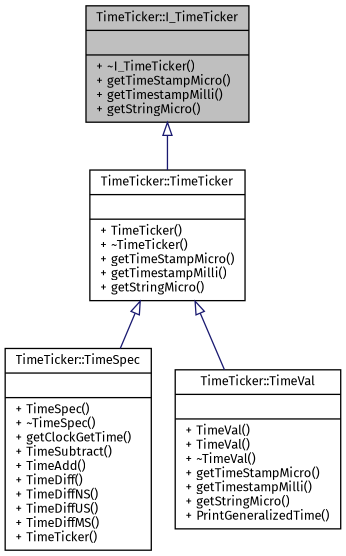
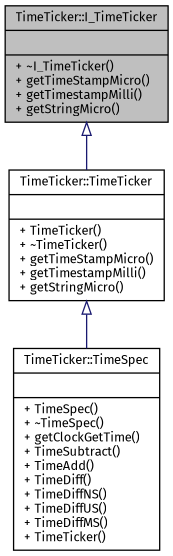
node "TimeTicker::TimeVal": removed
